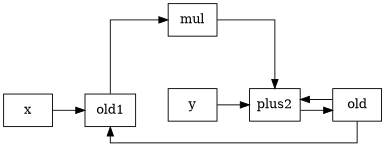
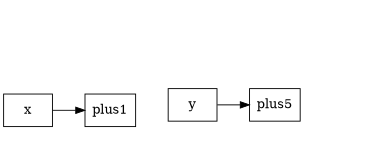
node "mul": removed
node "plus2": label "plus2" -> "plus5"
node "old": removed
node "old1": label "old1" -> "plus1"
